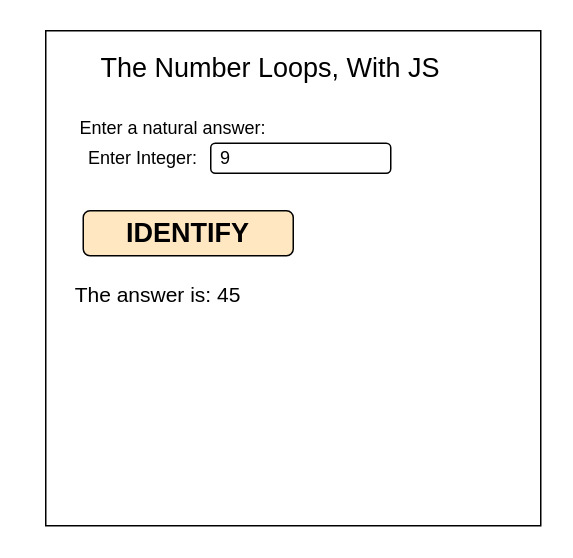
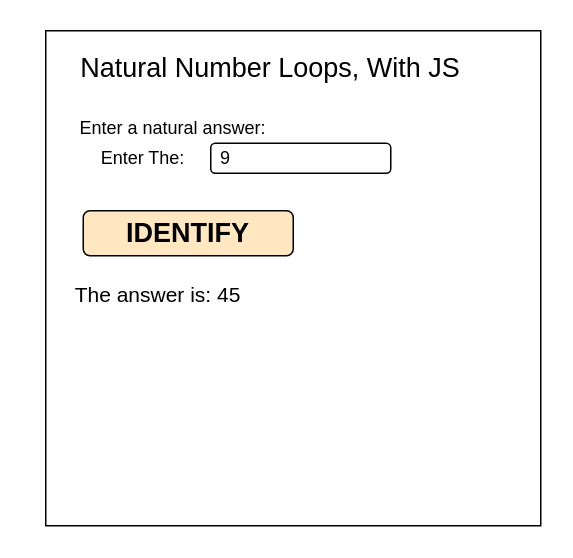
node "The Number Loops, With JS": label "The Number Loops, With JS" -> "Natural Number Loops, With JS"
node "Enter Integer:": label "Enter Integer:" -> "Enter The:"
